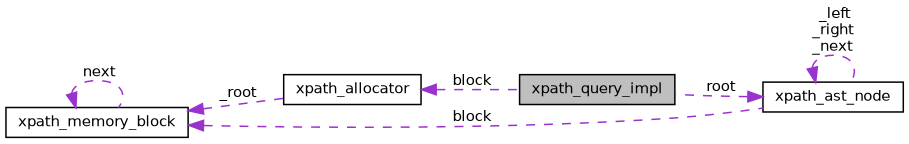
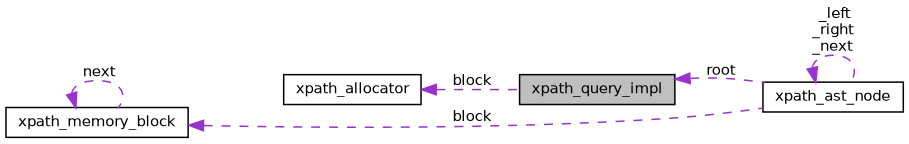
edge "xpath_query_impl" -> "xpath_ast_node": reversed
edge "xpath_allocator" -> "xpath_memory_block": removed, label "_root"
